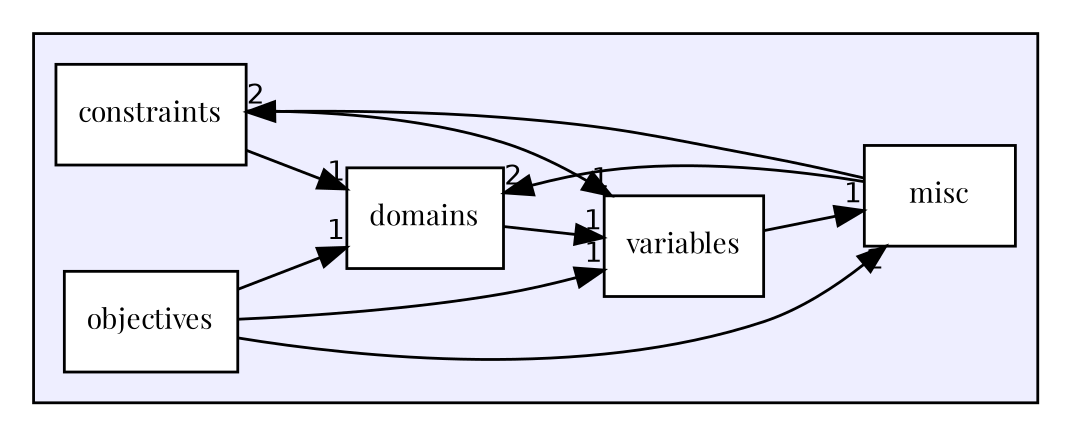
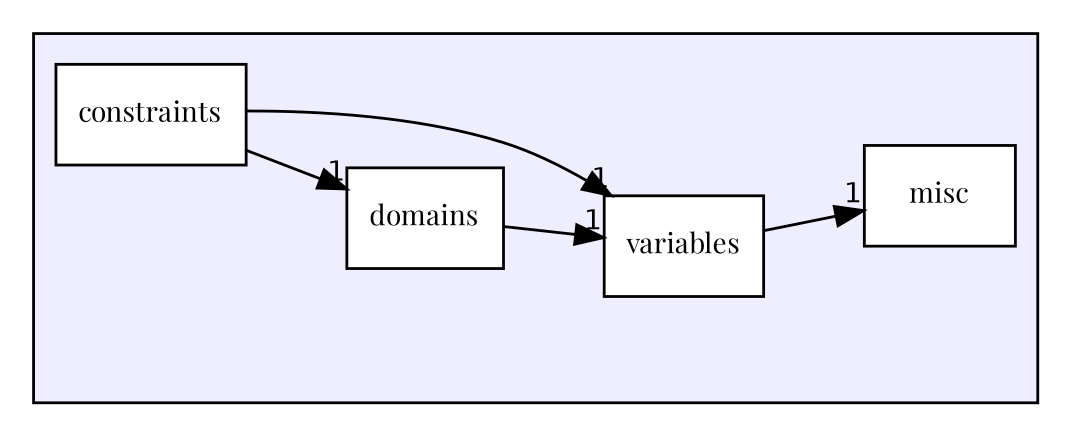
edge "misc" -> "constraints": removed
edge "misc" -> "domains": removed
node "objectives": removed
